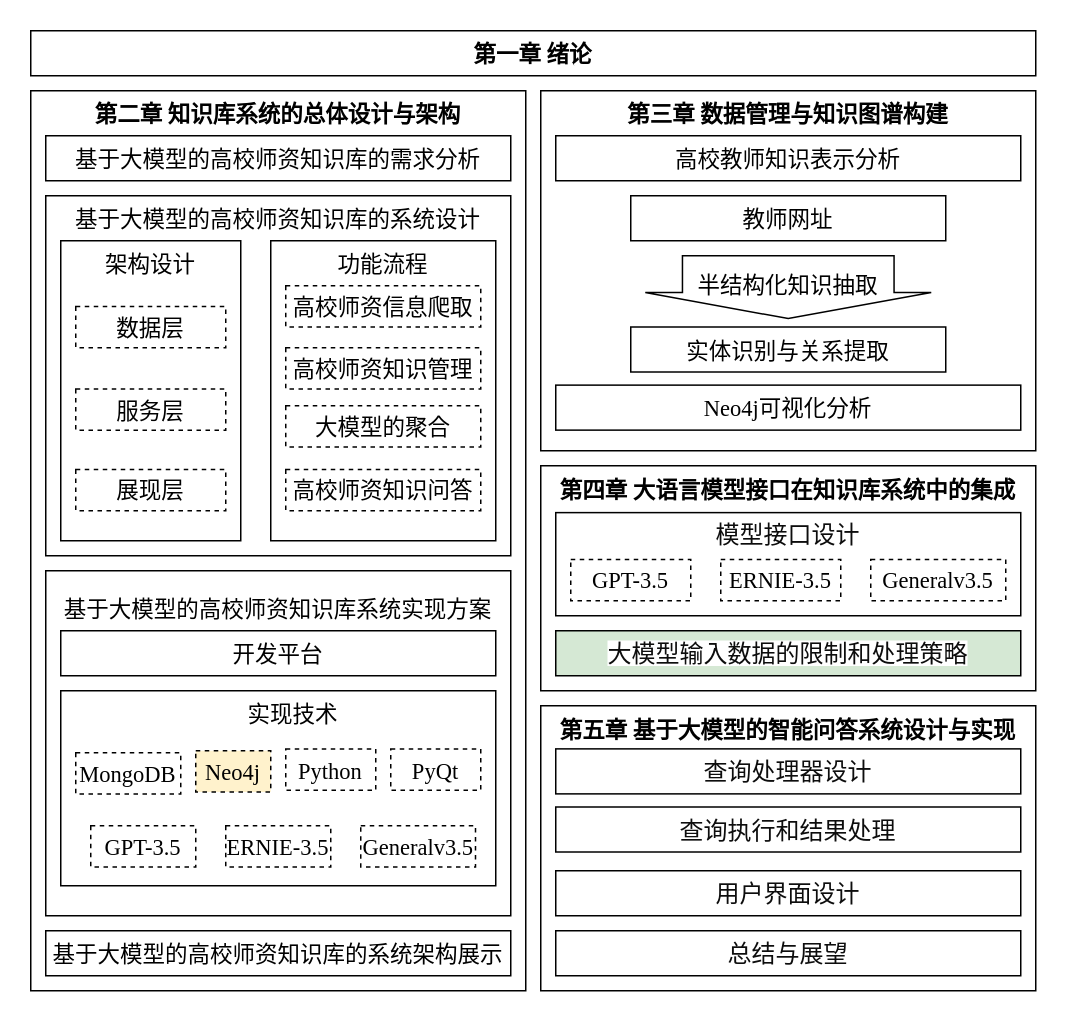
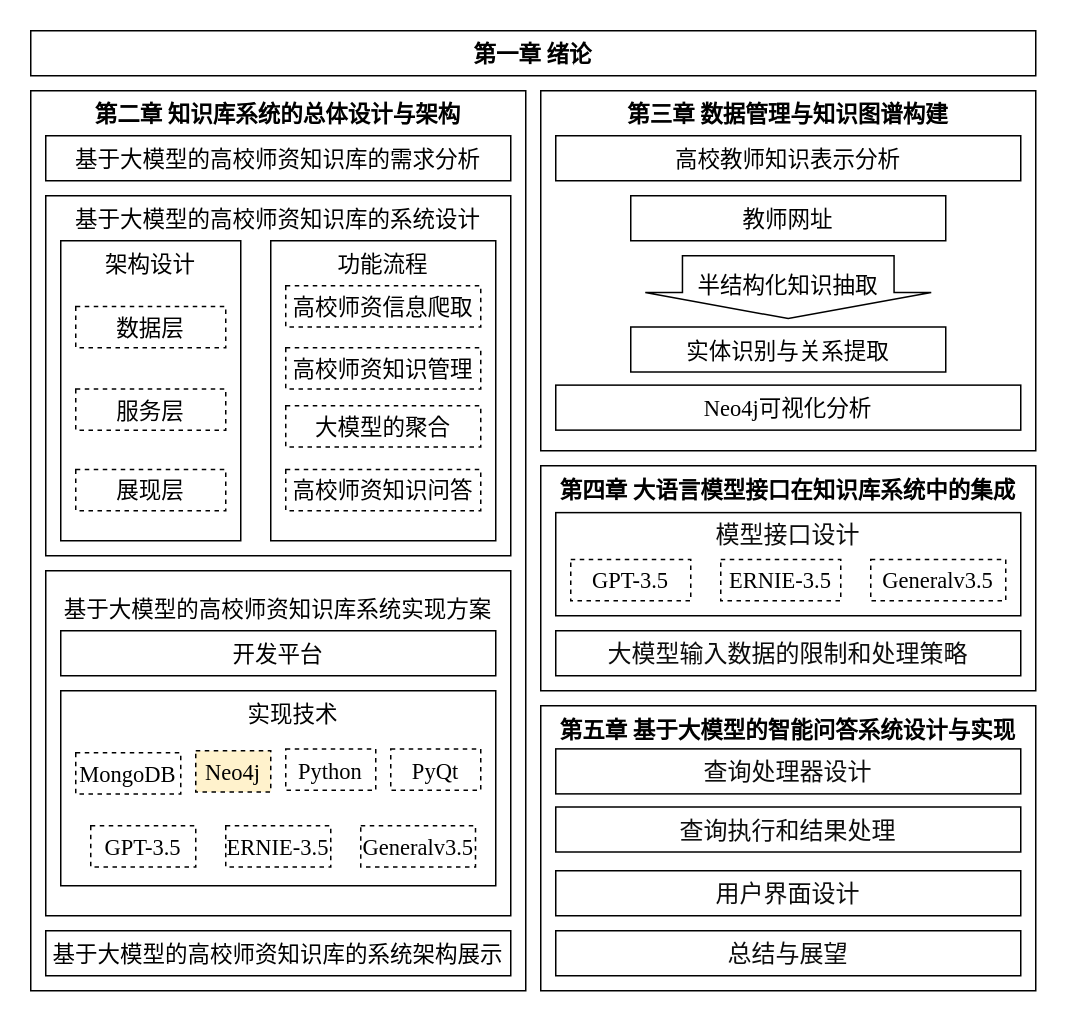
node "大模型输入数据的限制和处理策略": fillcolor #d5e8d4 -> #ffffff
